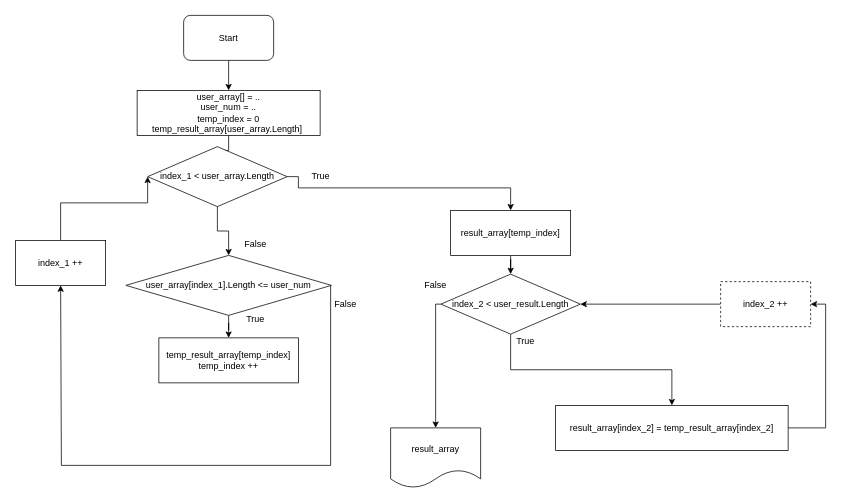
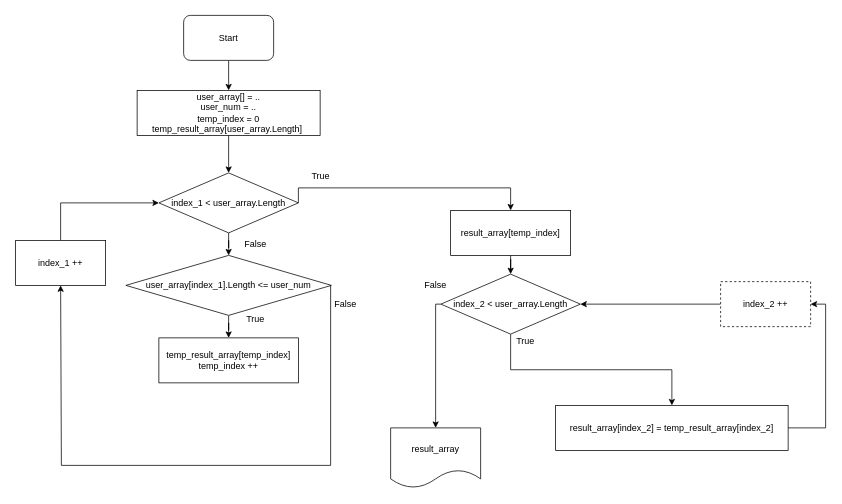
node "index_1 < user_array.Length": moved (217, 177) -> (228, 203)
node "index_2 < user_result.Length": label "index_2 < user_result.Length" -> "index_2 < user_array.Length"
